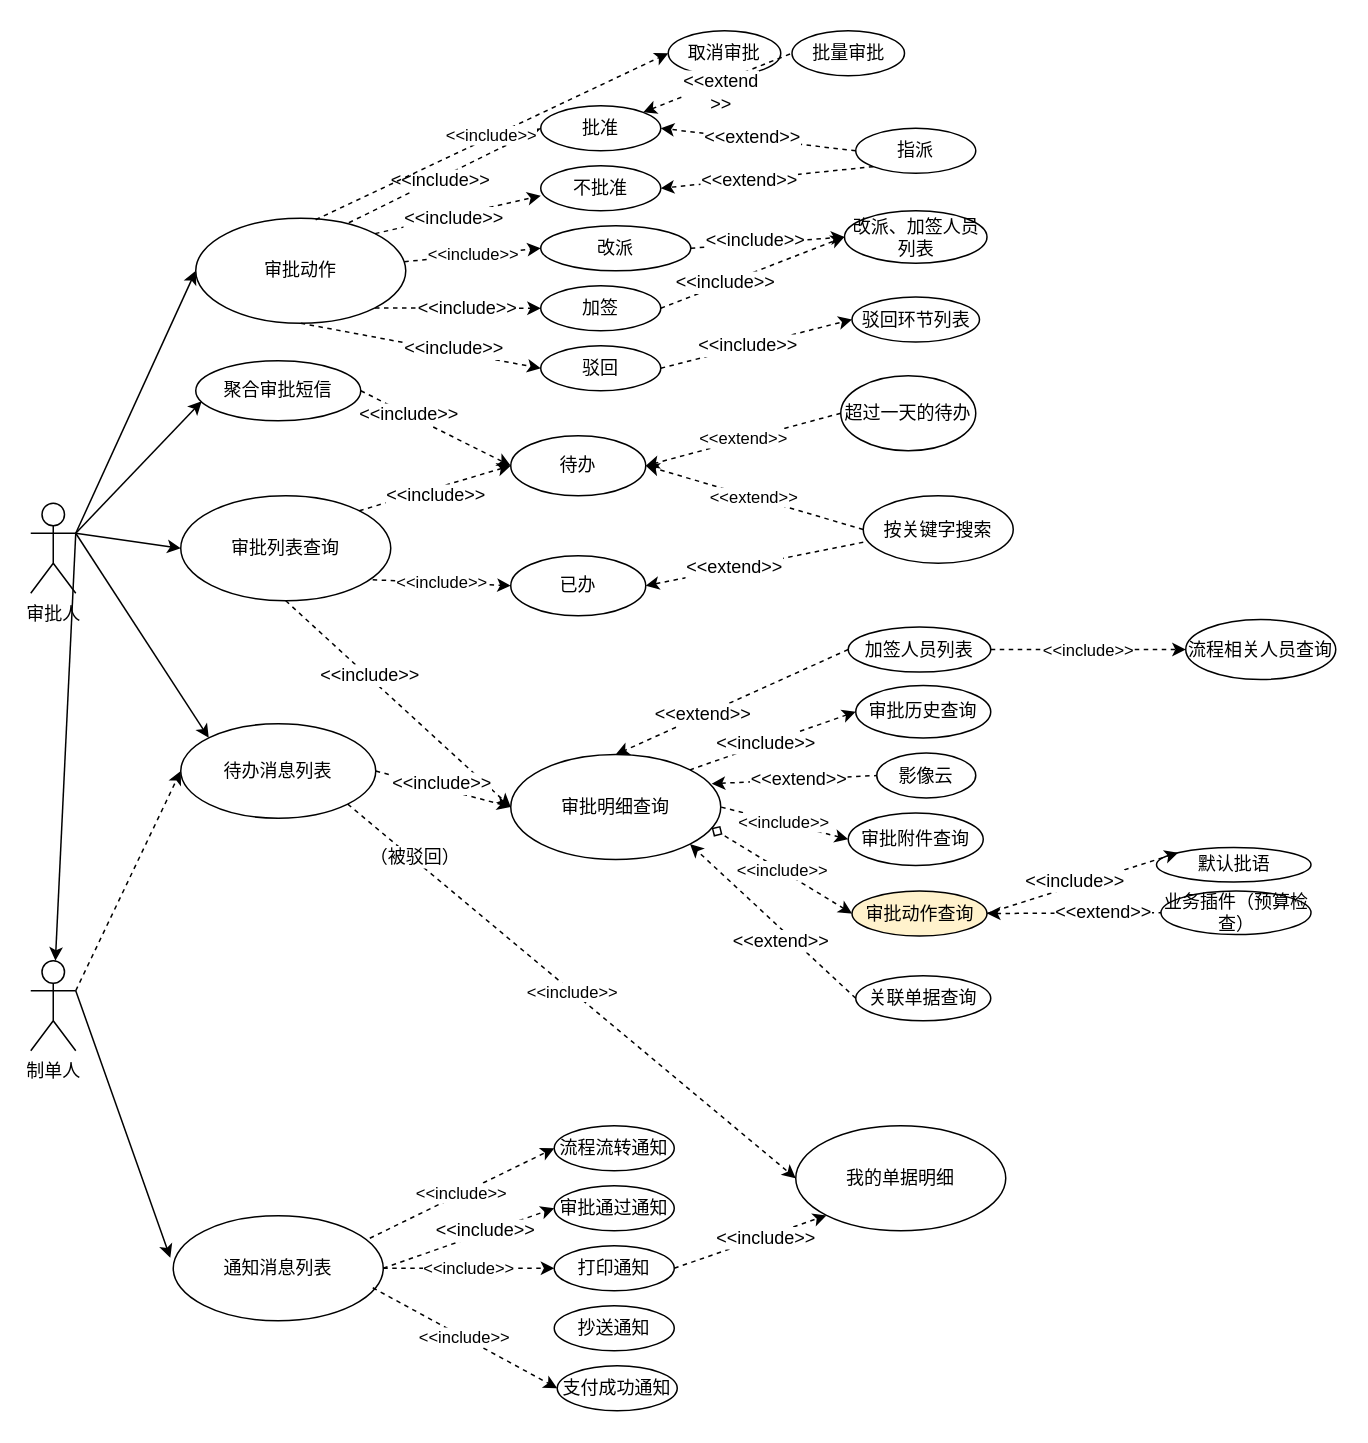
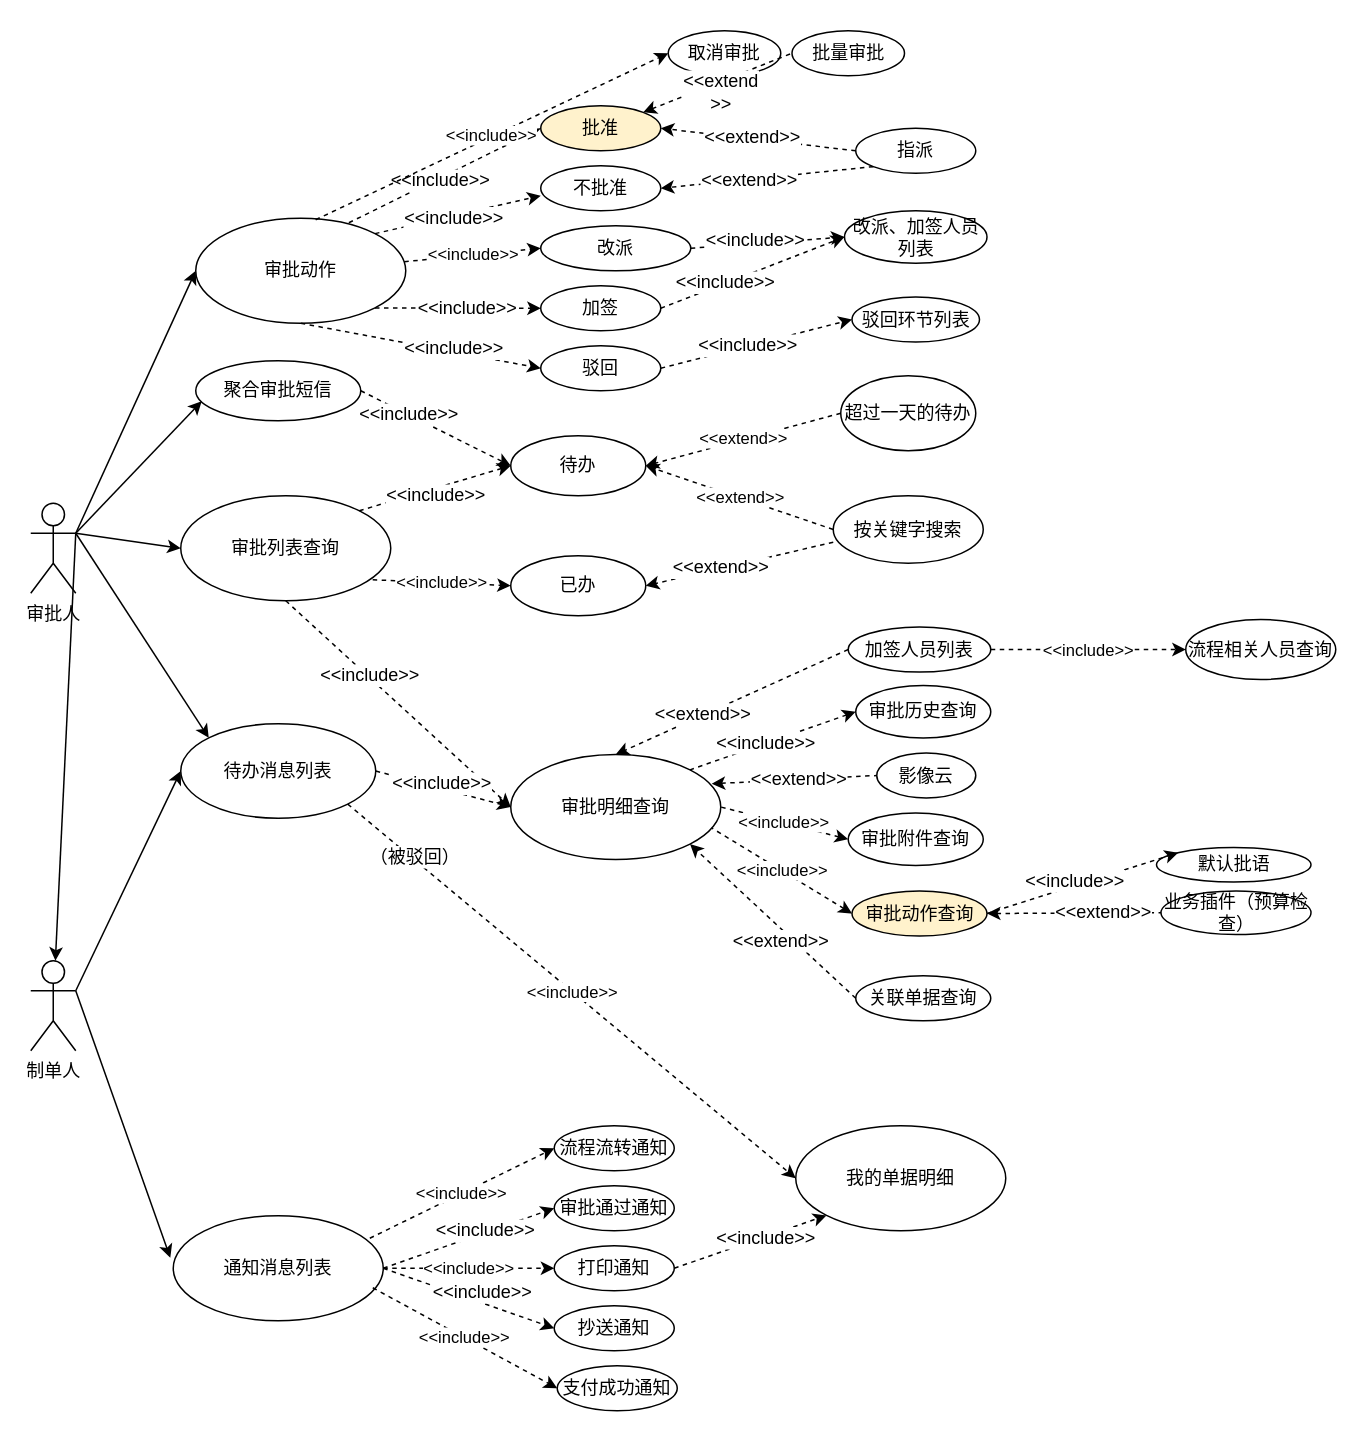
node "批准": fillcolor #ffffff -> #fff2cc
node "按关键字搜索": moved (938, 530) -> (908, 530)
edge "审批明细查询" -- "审批动作查询": arrowhead diamond -> none
edge "制单人" -> "待办消息列表": style dashed -> solid
edge "通知消息列表" -> "抄送通知": added, label "<<include>>"
